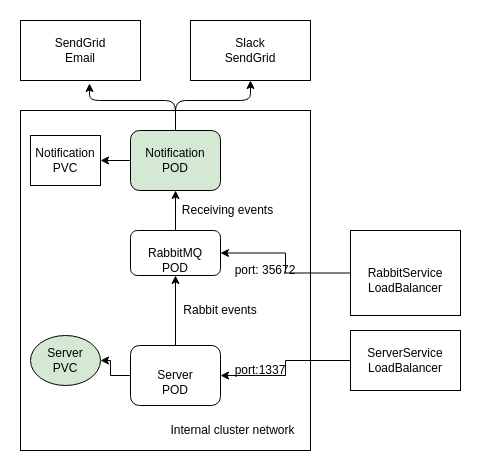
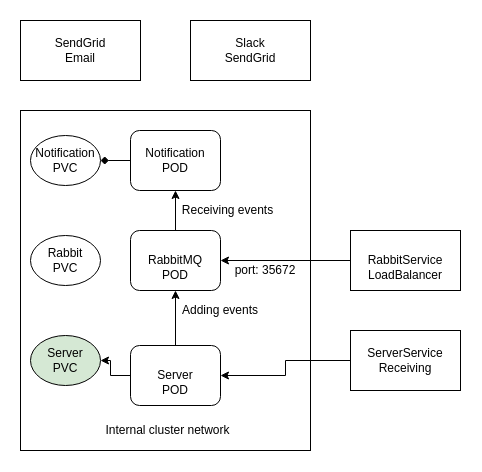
edge "Notification POD" -> "SendGrid Email": removed
edge "Notification POD" -> "Slack SendGrid": removed
node "Notification PVC": shape rectangle -> ellipse
edge "Notification POD" -> "Notification PVC": arrowhead classic -> diamond
node "Notification POD": fillcolor #d5e8d4 -> #ffffff
node "RabbitMQ POD": size 90x45 -> 90x60
node "Rabbit PVC": added
node "RabbitService LoadBalancer": size 110x85 -> 110x60
node "Rabbit events": label "Rabbit events" -> "Adding events"
node "ServerService LoadBalancer": label "ServerService LoadBalancer" -> "ServerService Receiving"
node "port:1337": removed
node "Internal cluster network": moved (233, 431) -> (168, 431)
